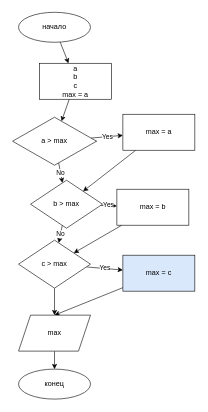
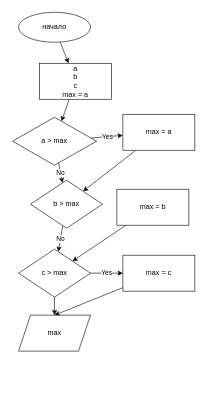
edge "b > max" -> "max = b": removed, label "Yes"
node "с > max": moved (54, 264) -> (54, 273)
node "max = c": fillcolor #dae8fc -> #ffffff
edge "max" -> "конец": removed
node "конец": removed
